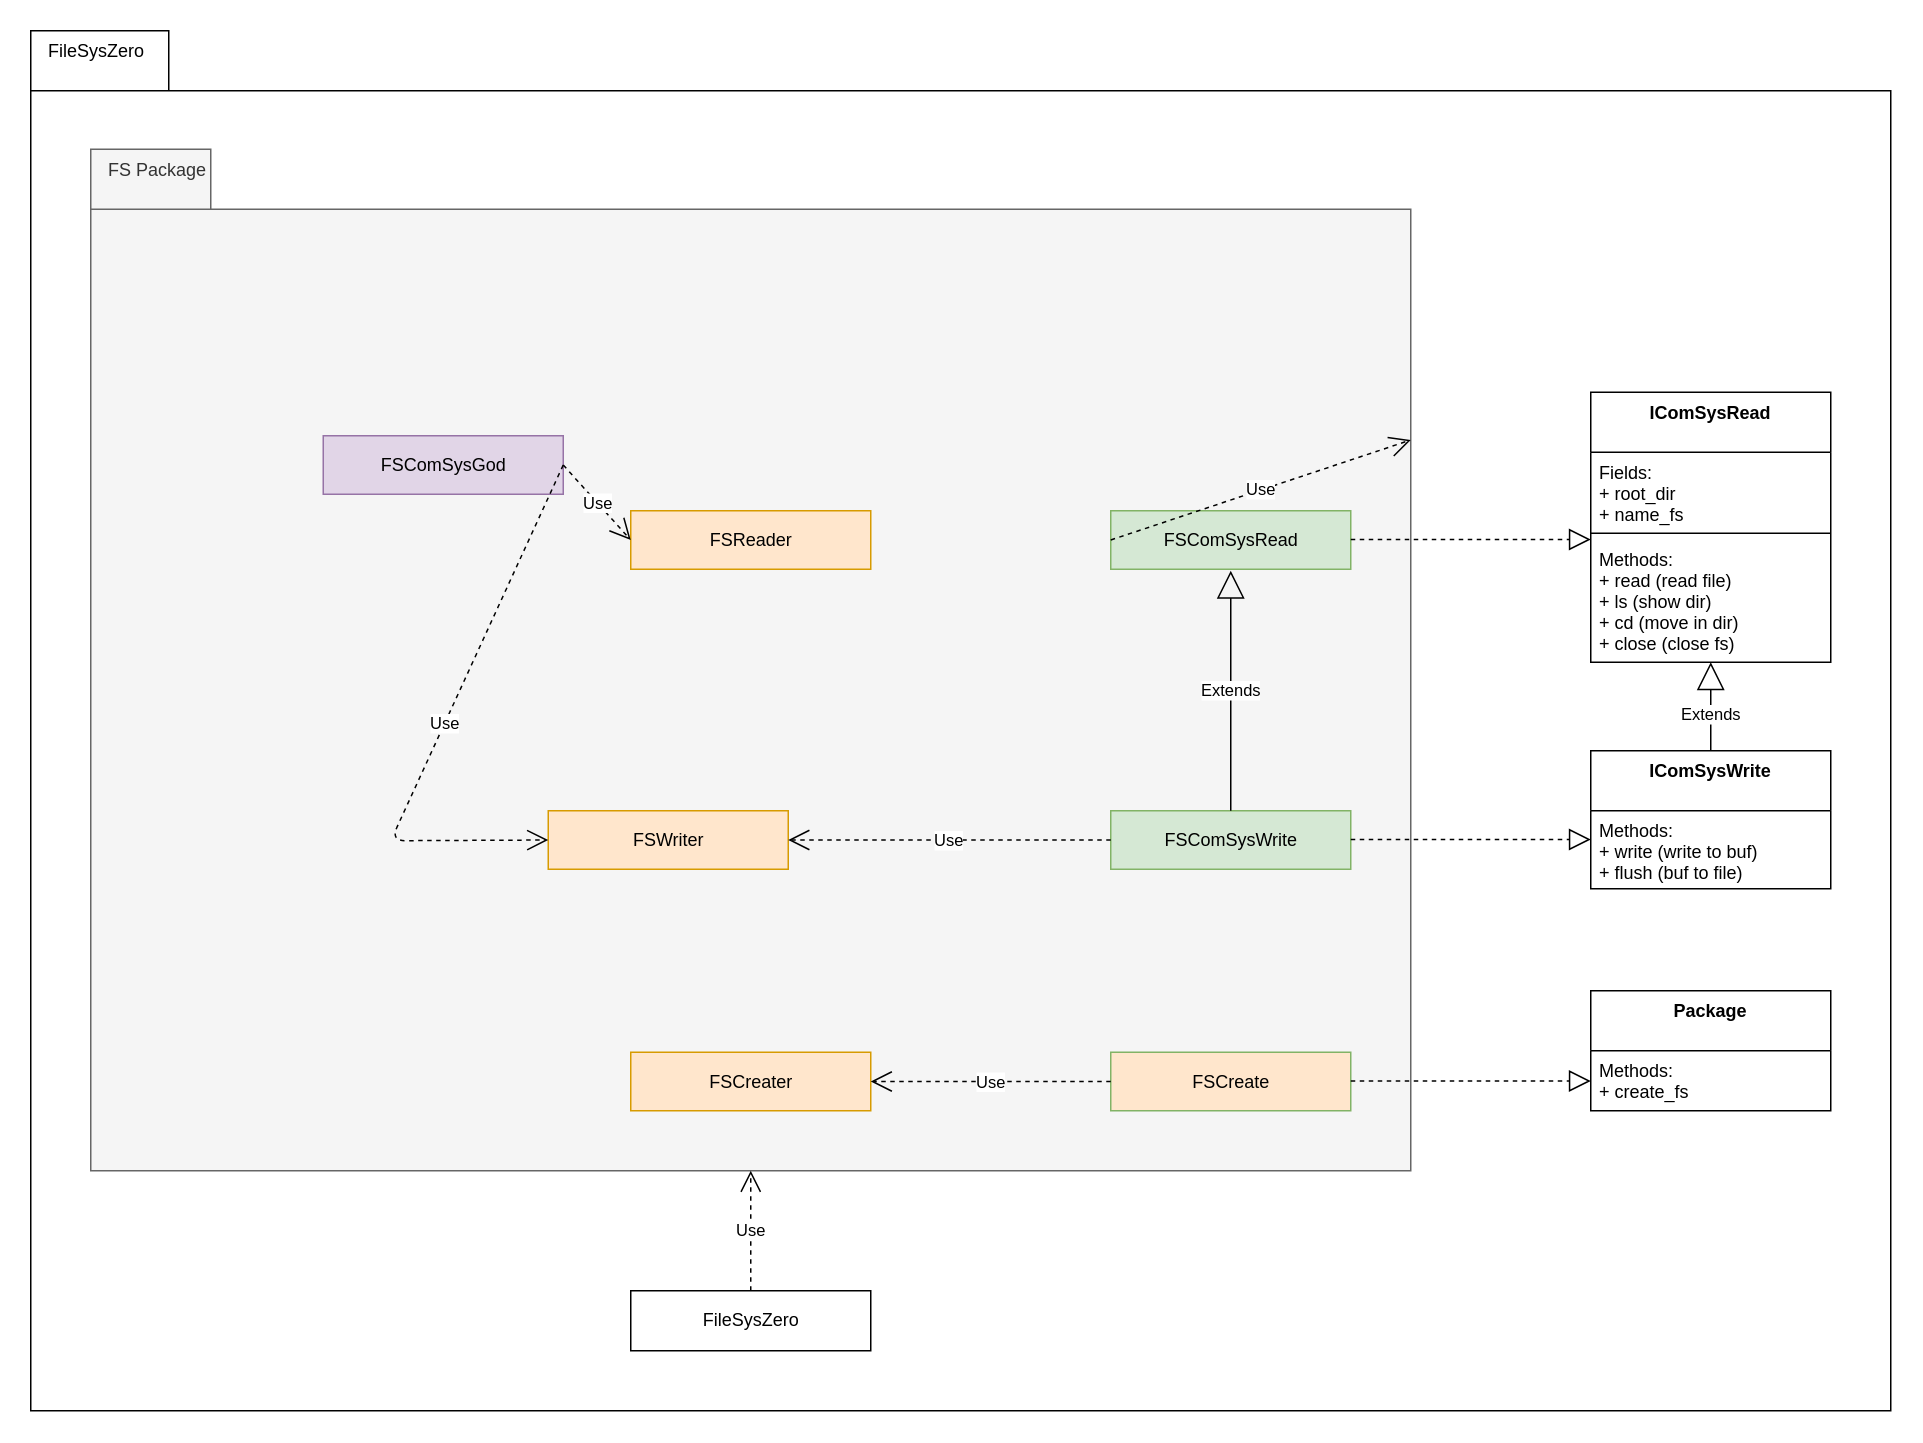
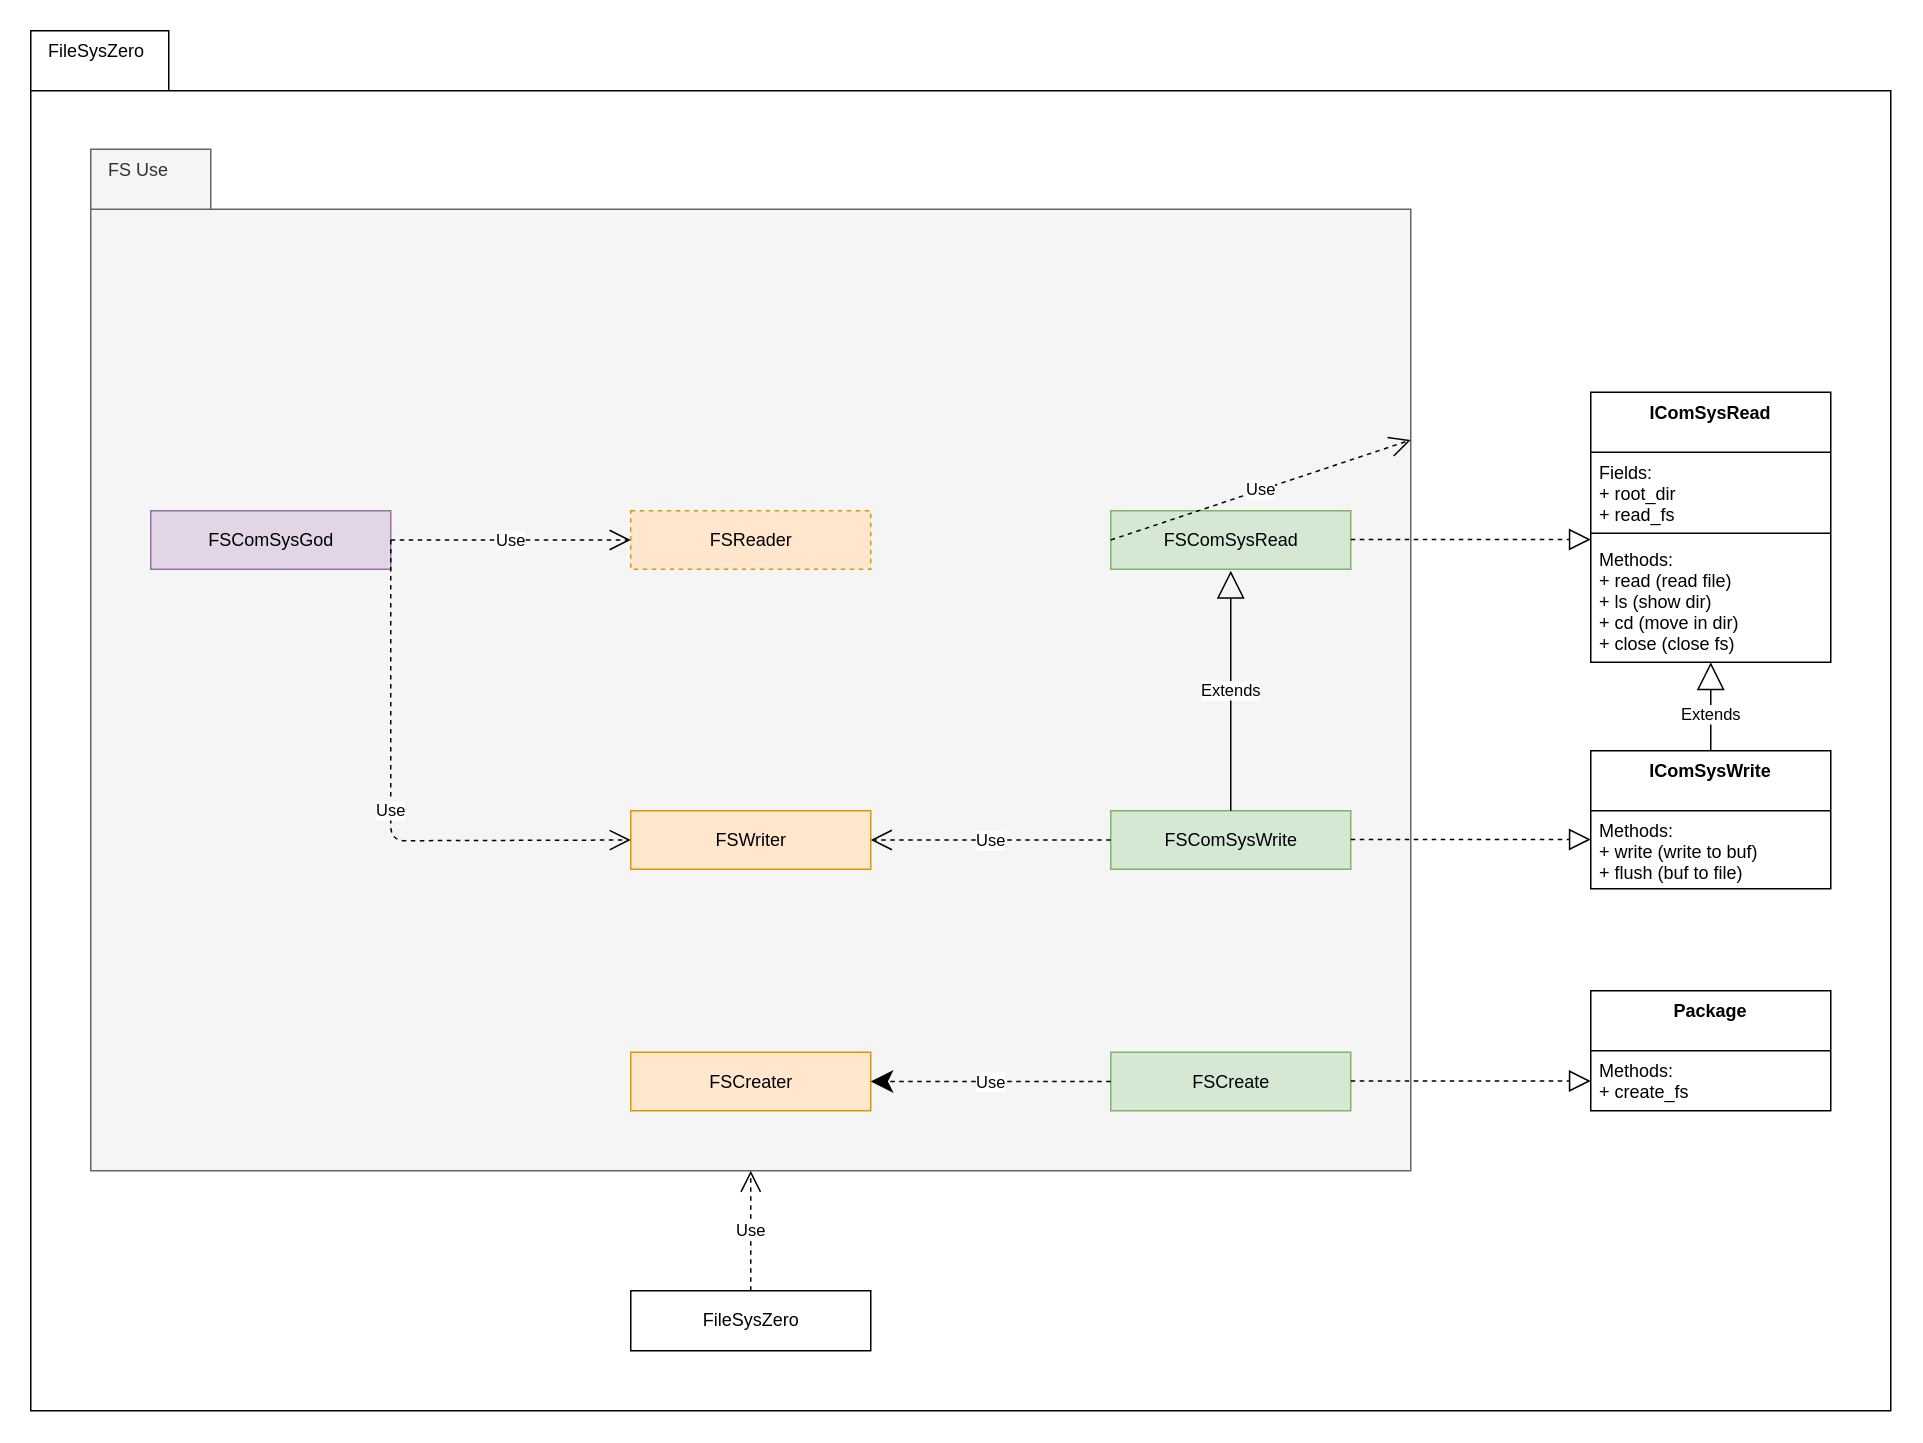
node "FS Package": label "FS Package" -> "FS Use"
node "FSComSysGod": moved (443, 465) -> (271, 540)
node "Fields: + root_dir + name_fs": label "Fields: + root_dir + name_fs" -> "Fields: + root_dir + read_fs"
node "FSReader": style solid -> dashed
node "FSWriter": moved (668, 840) -> (751, 840)
edge "FSCreate" -> "FSCreater": arrowhead open -> classic
node "FSCreate": fillcolor #ffe6cc -> #d5e8d4
